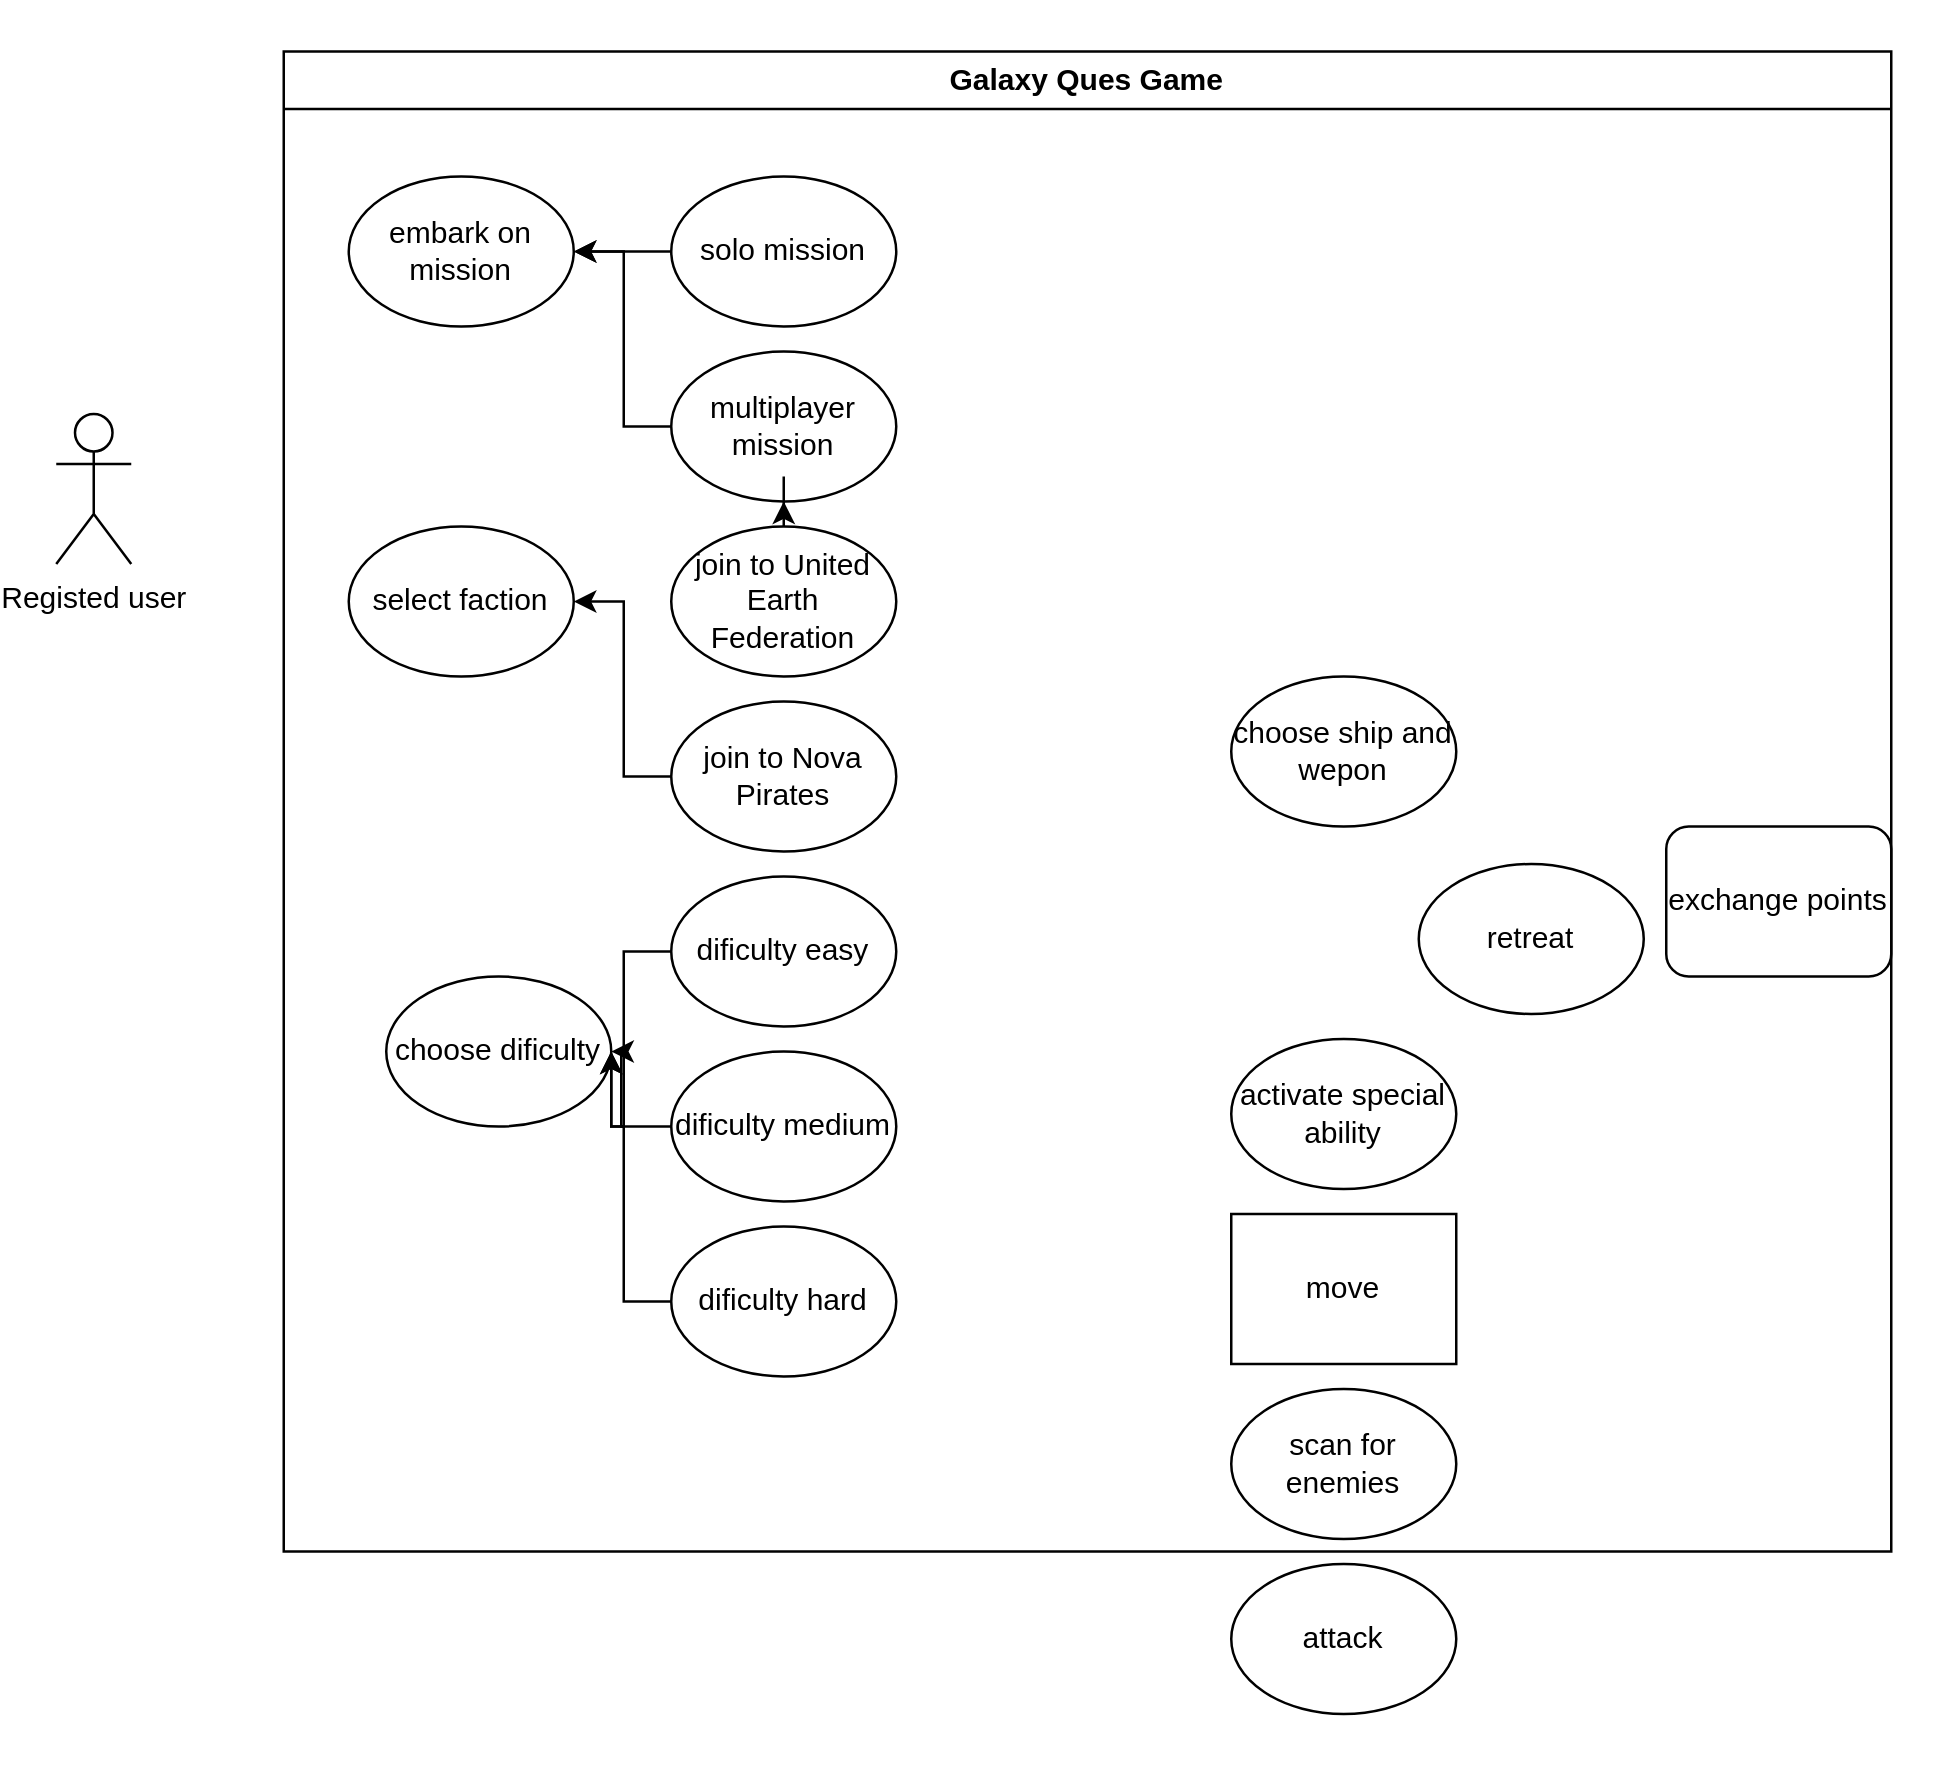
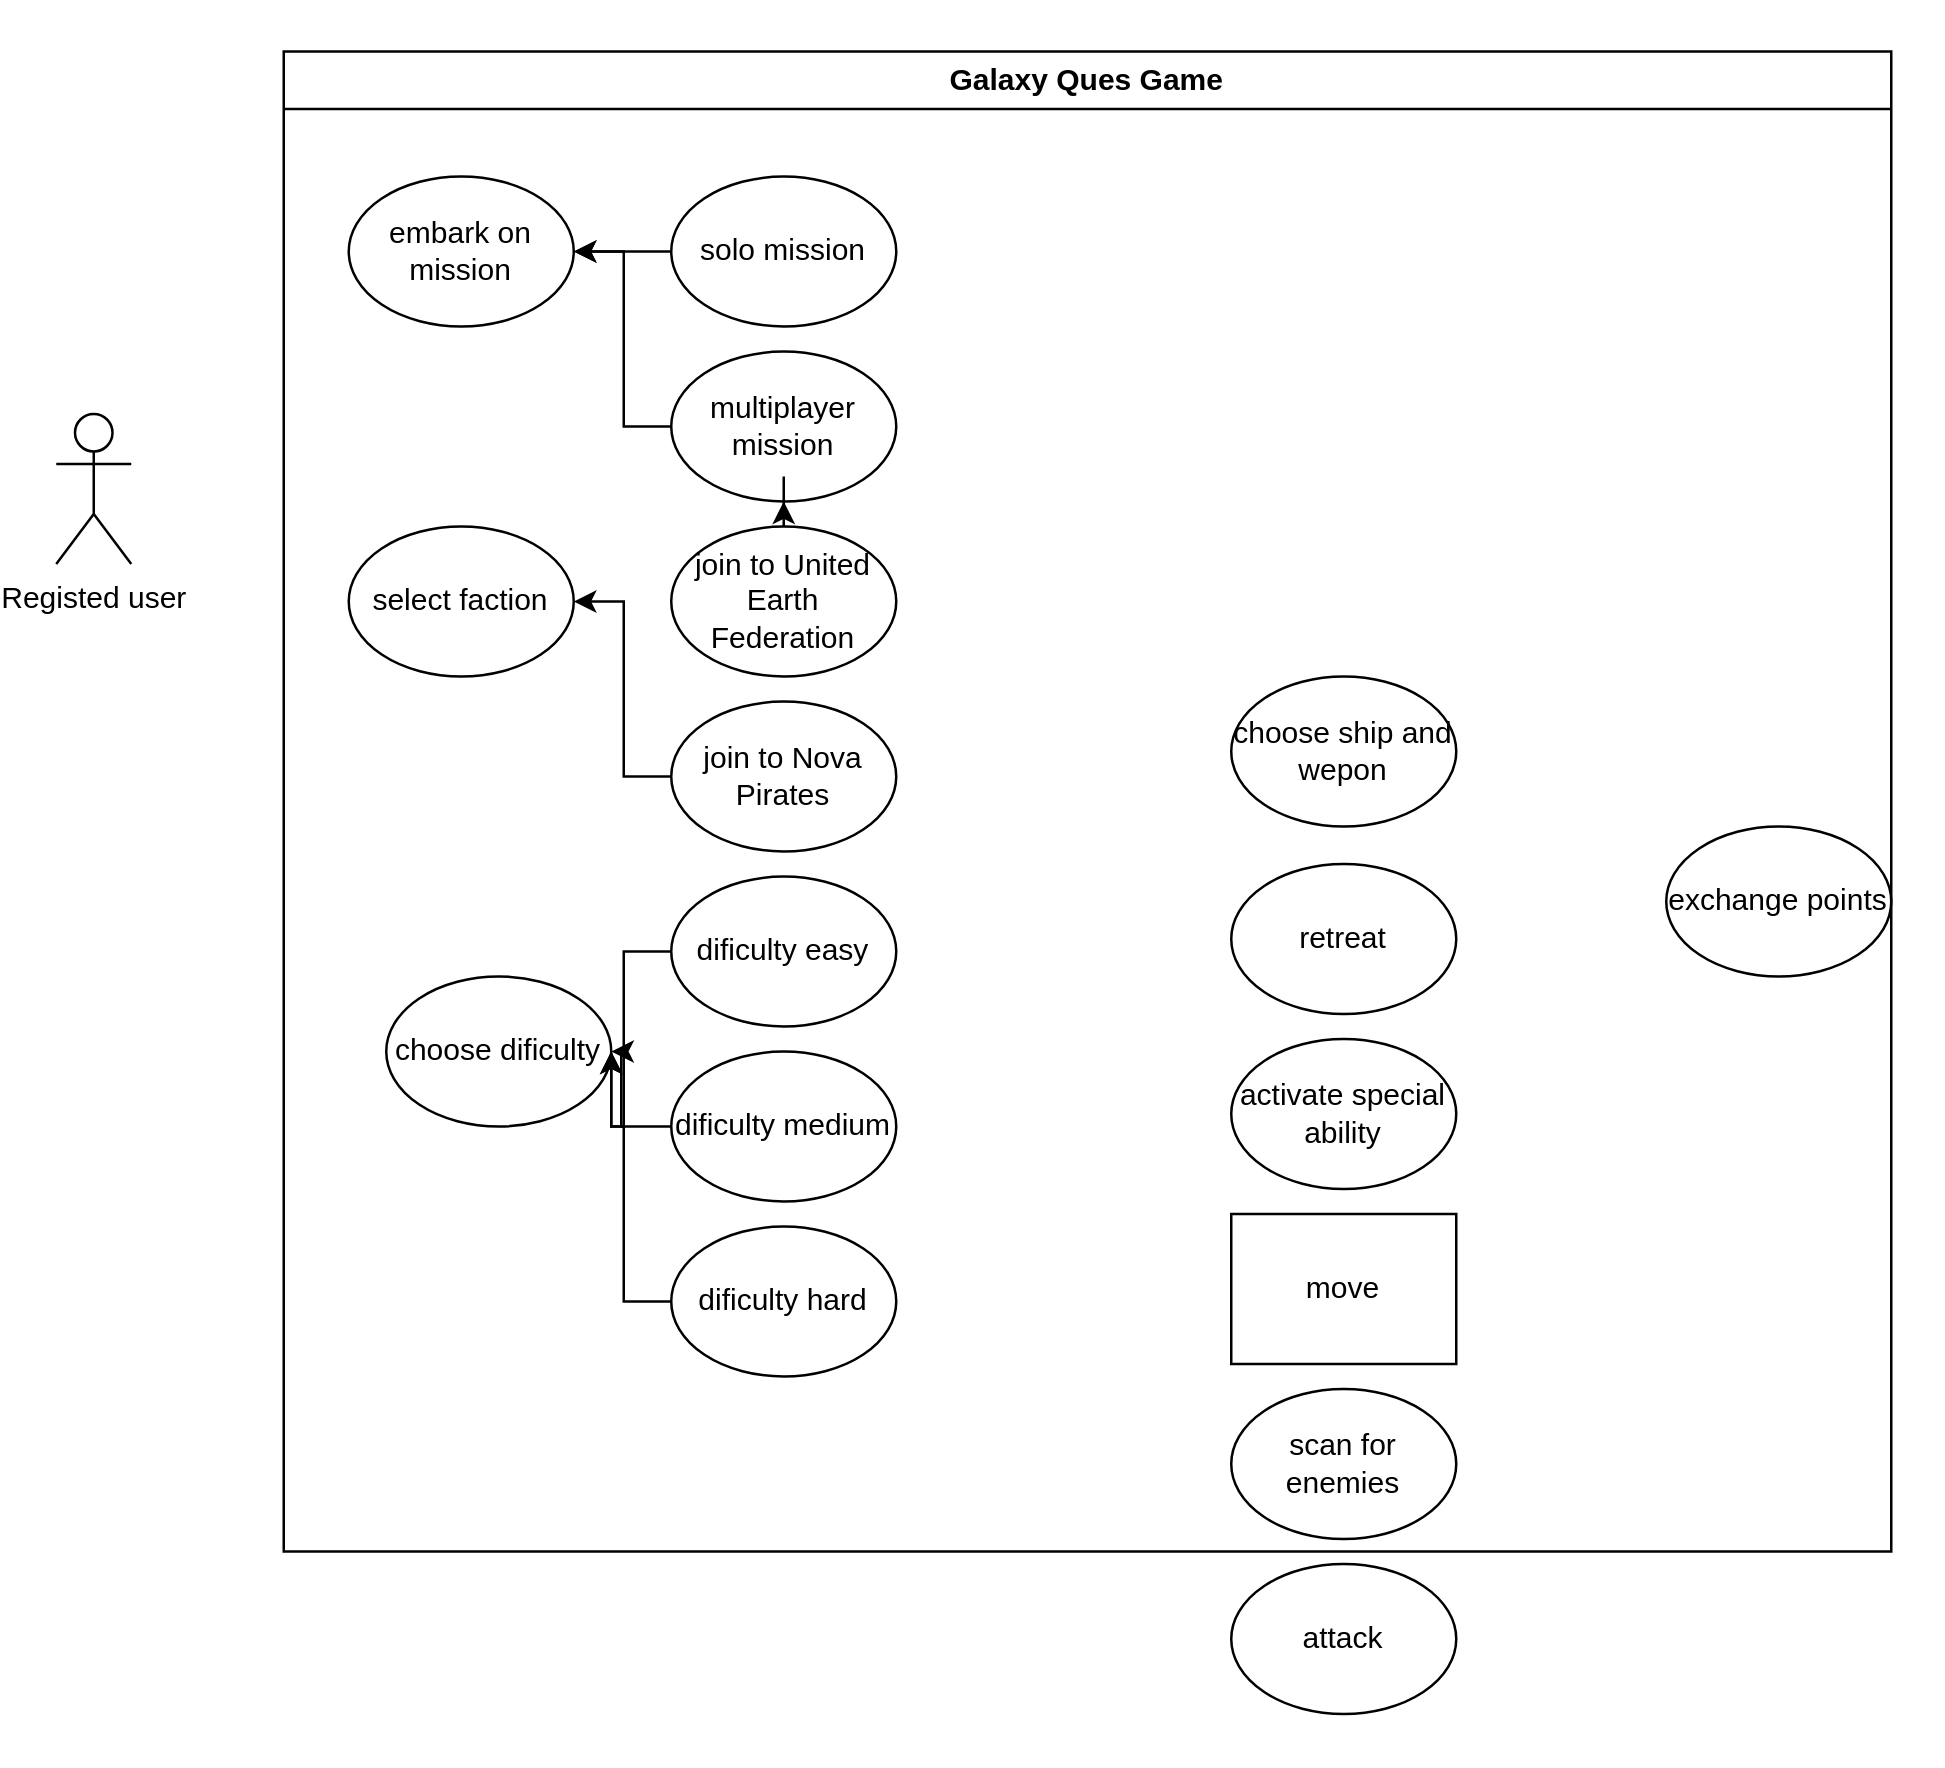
node "exchange points": shape rounded rectangle -> ellipse
node "retreat": moved (1531, 939) -> (1344, 939)
